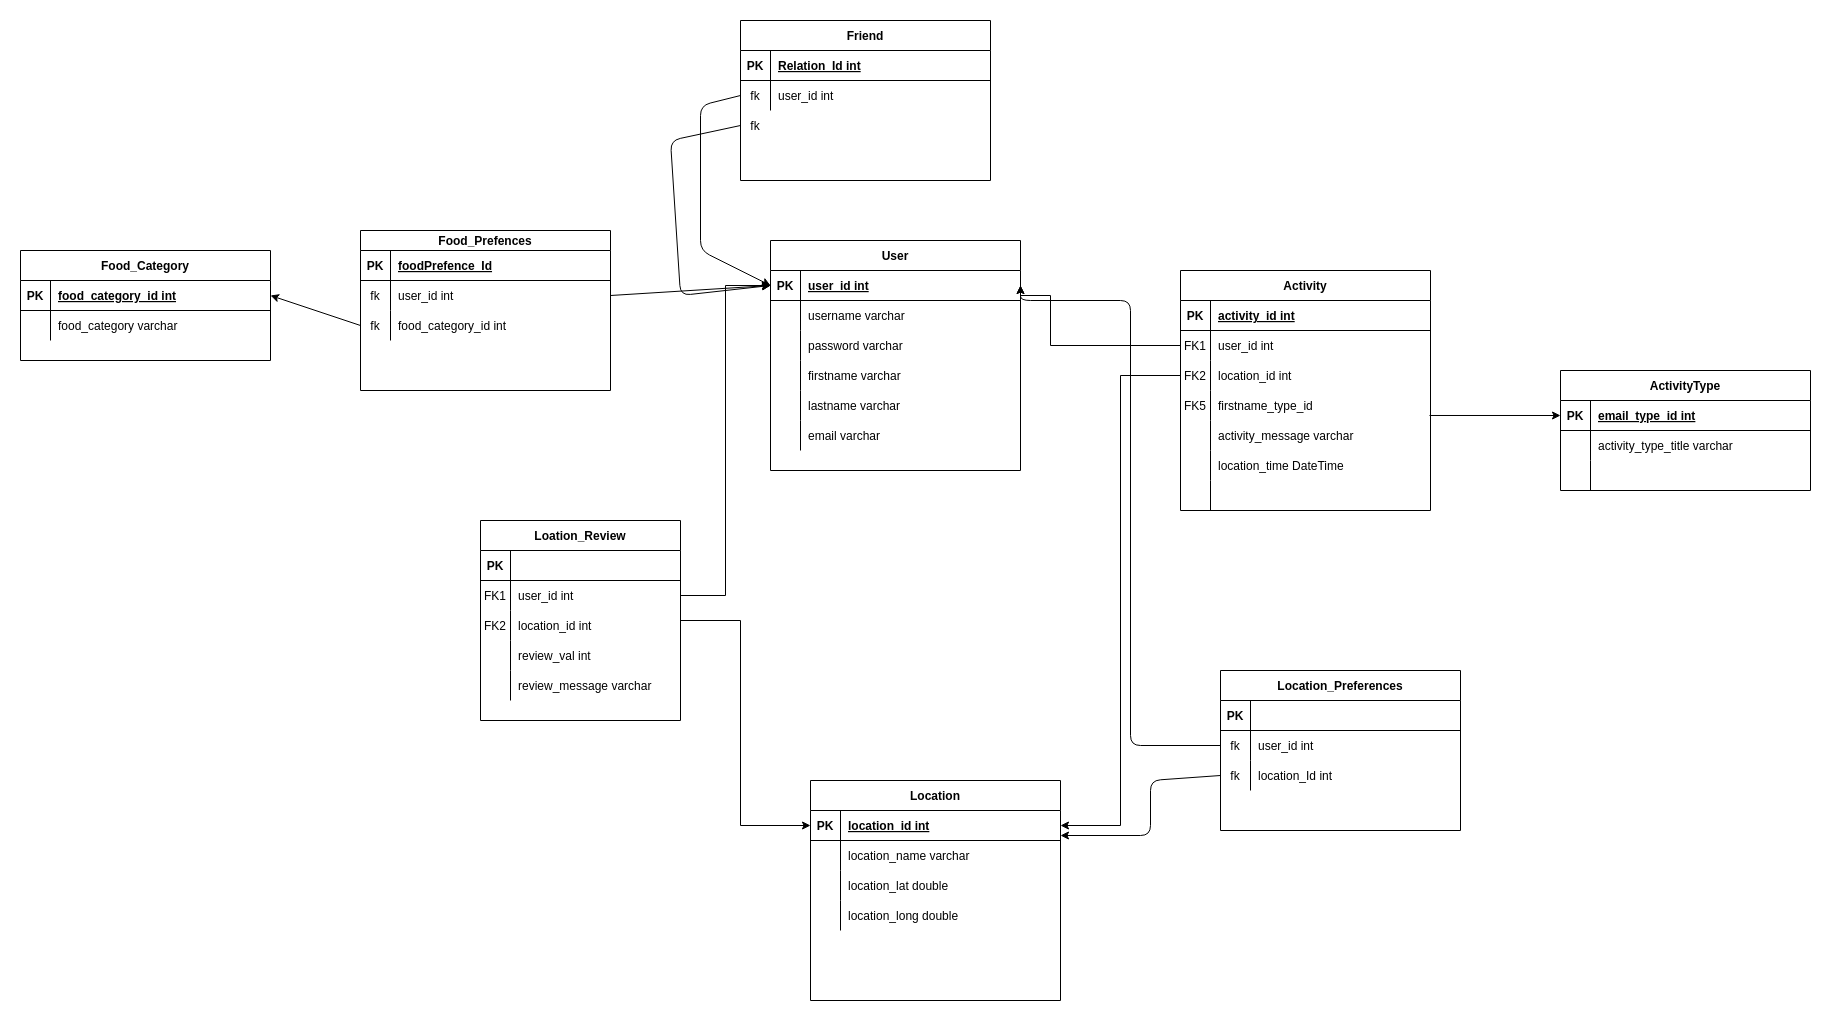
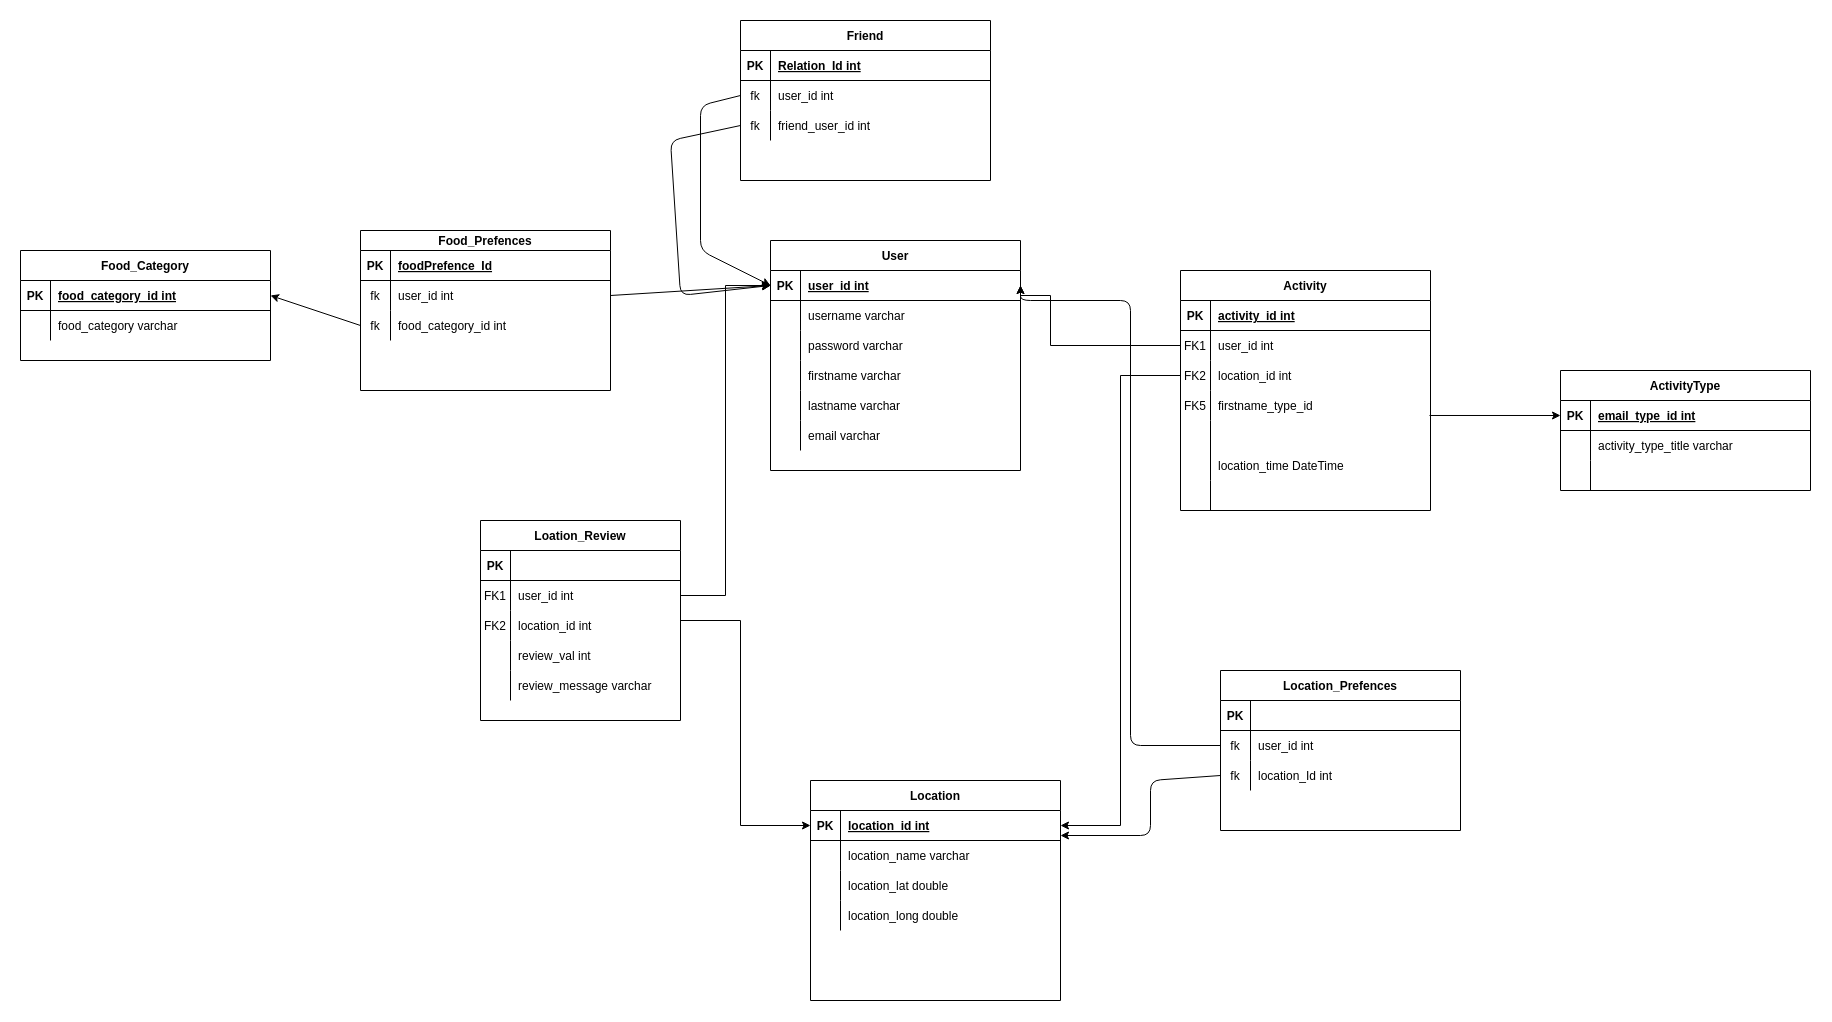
node "friend_user_id int": added
node "activity_message varchar": removed
node "Location_Preferences": label "Location_Preferences" -> "Location_Prefences"
